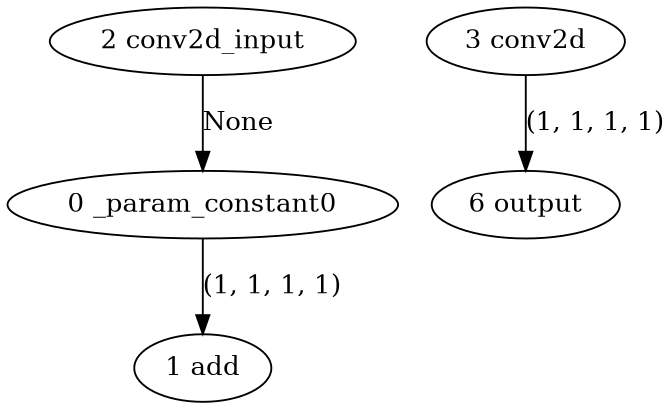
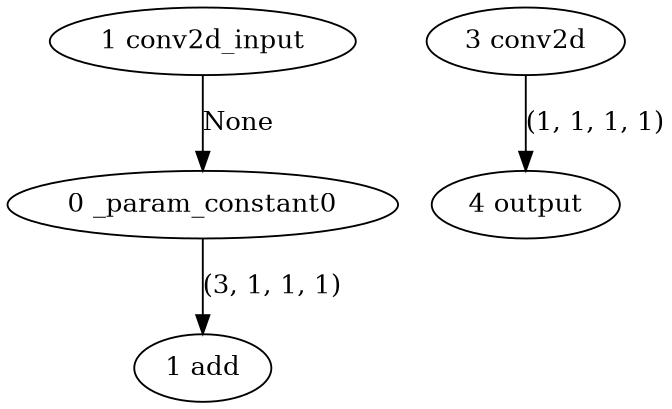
node "2 conv2d_input": label "2 conv2d_input" -> "1 conv2d_input"
node "6 output": label "6 output" -> "4 output"
edge "0 _param_constant0" -> "1 add": label "(1, 1, 1, 1)" -> "(3, 1, 1, 1)"
